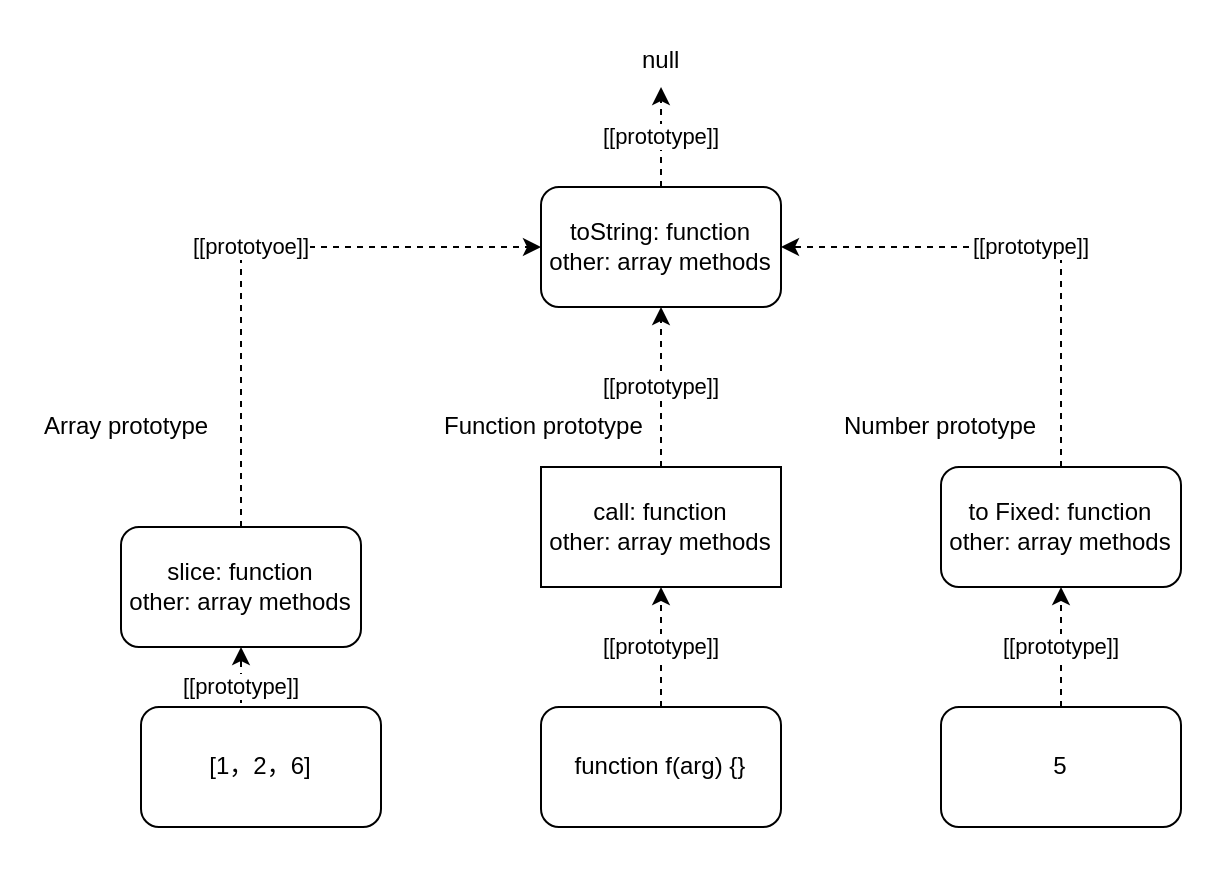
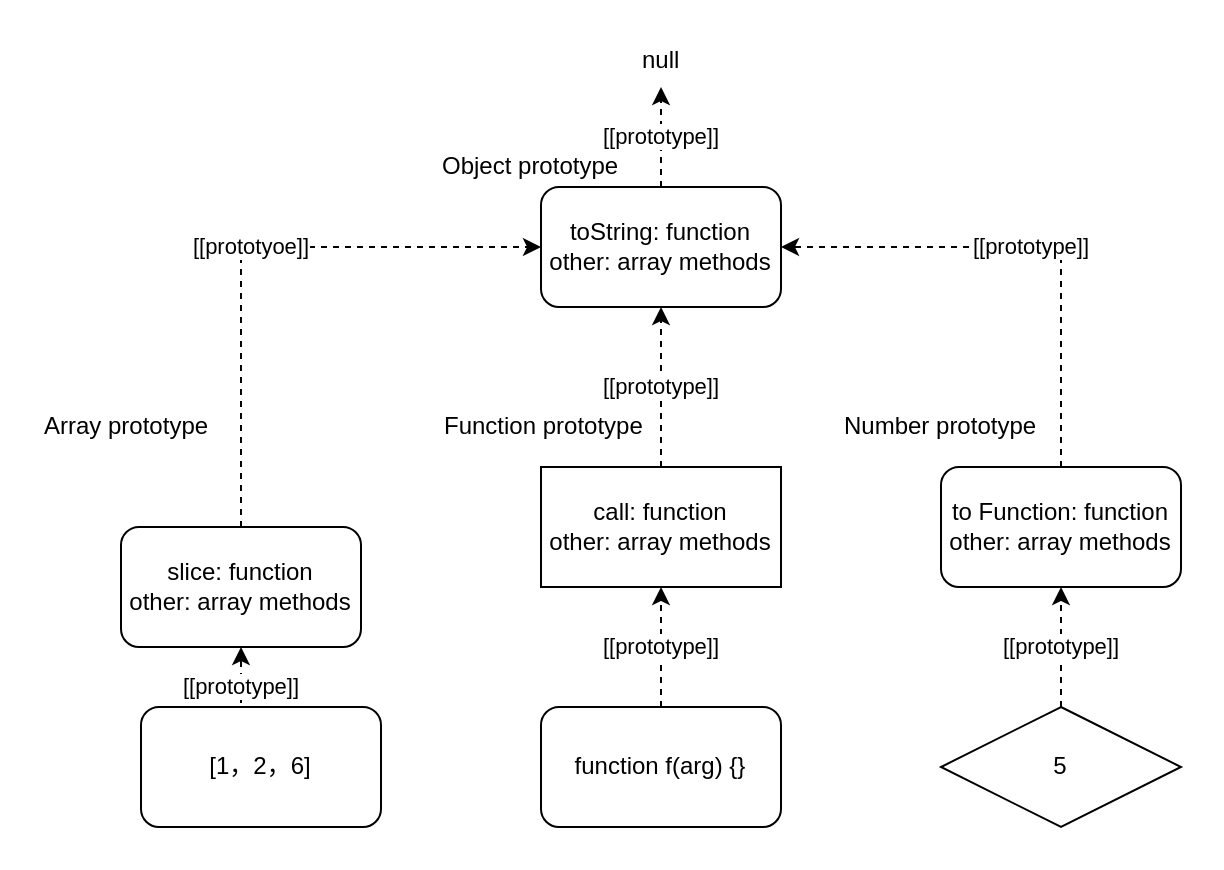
node "Object prototype": added
node "to Fixed: function other: array methods": label "to Fixed: function other: array methods" -> "to Function: function other: array methods"
node "5": shape rounded rectangle -> diamond
